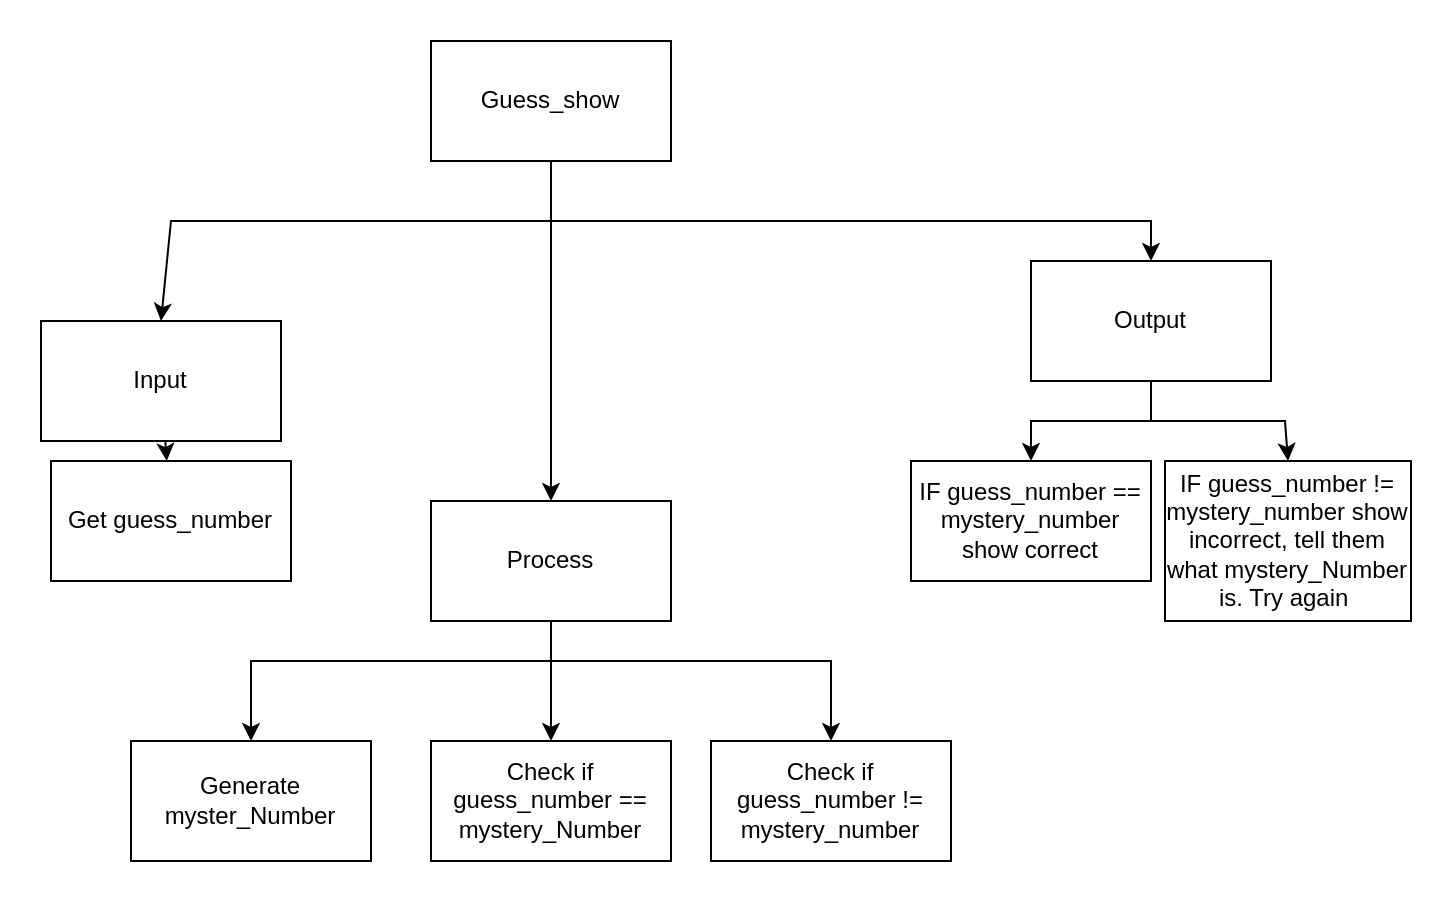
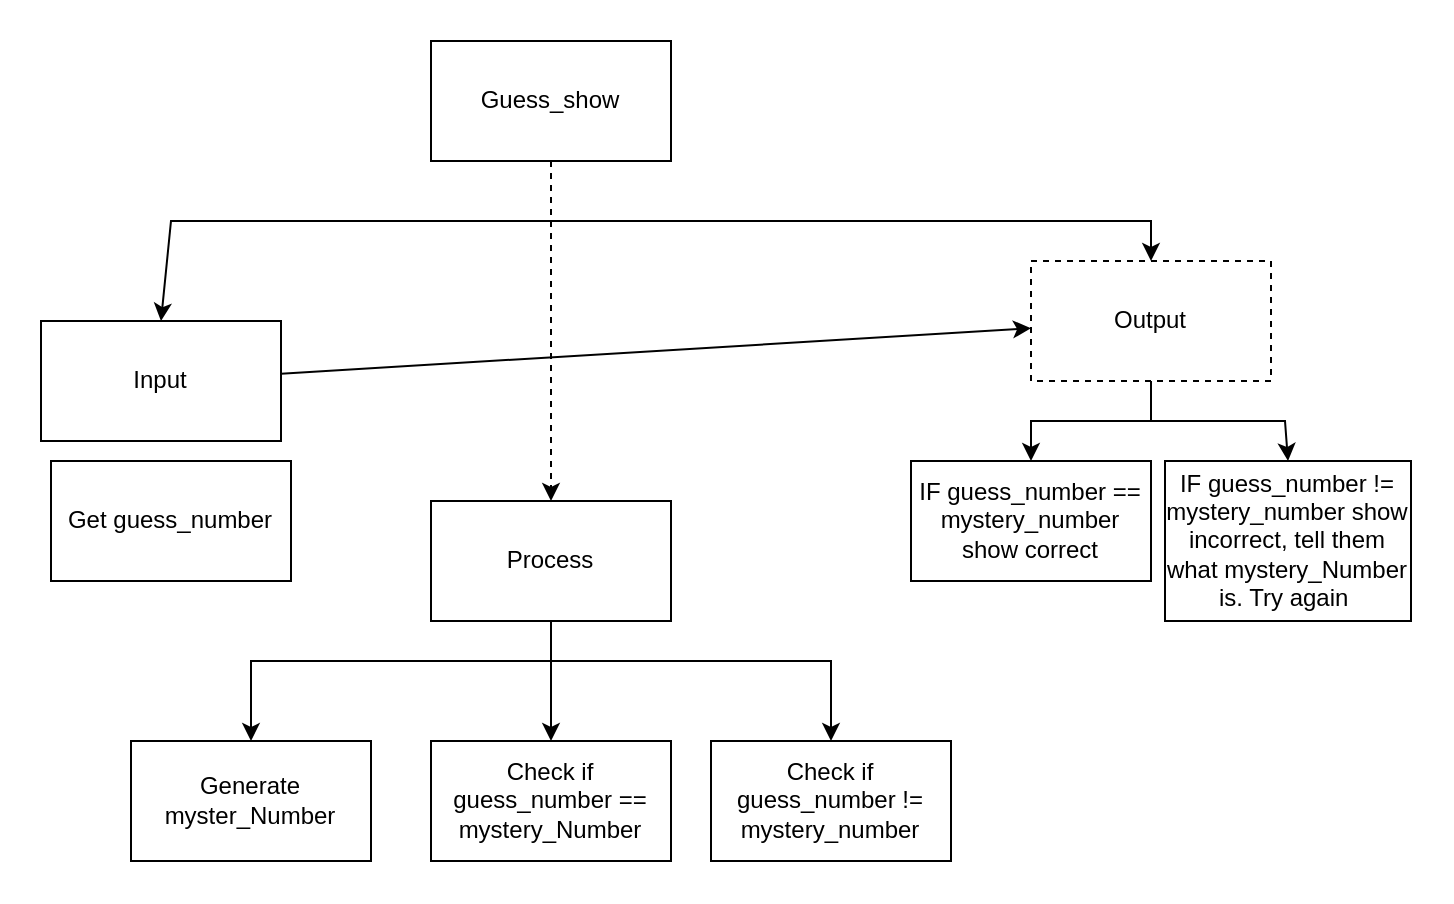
node "Output": style solid -> dashed
edge "Guess_show" -> "Process": style solid -> dashed
edge "Input" -> "Get guess_number": now "Input" -> "Output"
